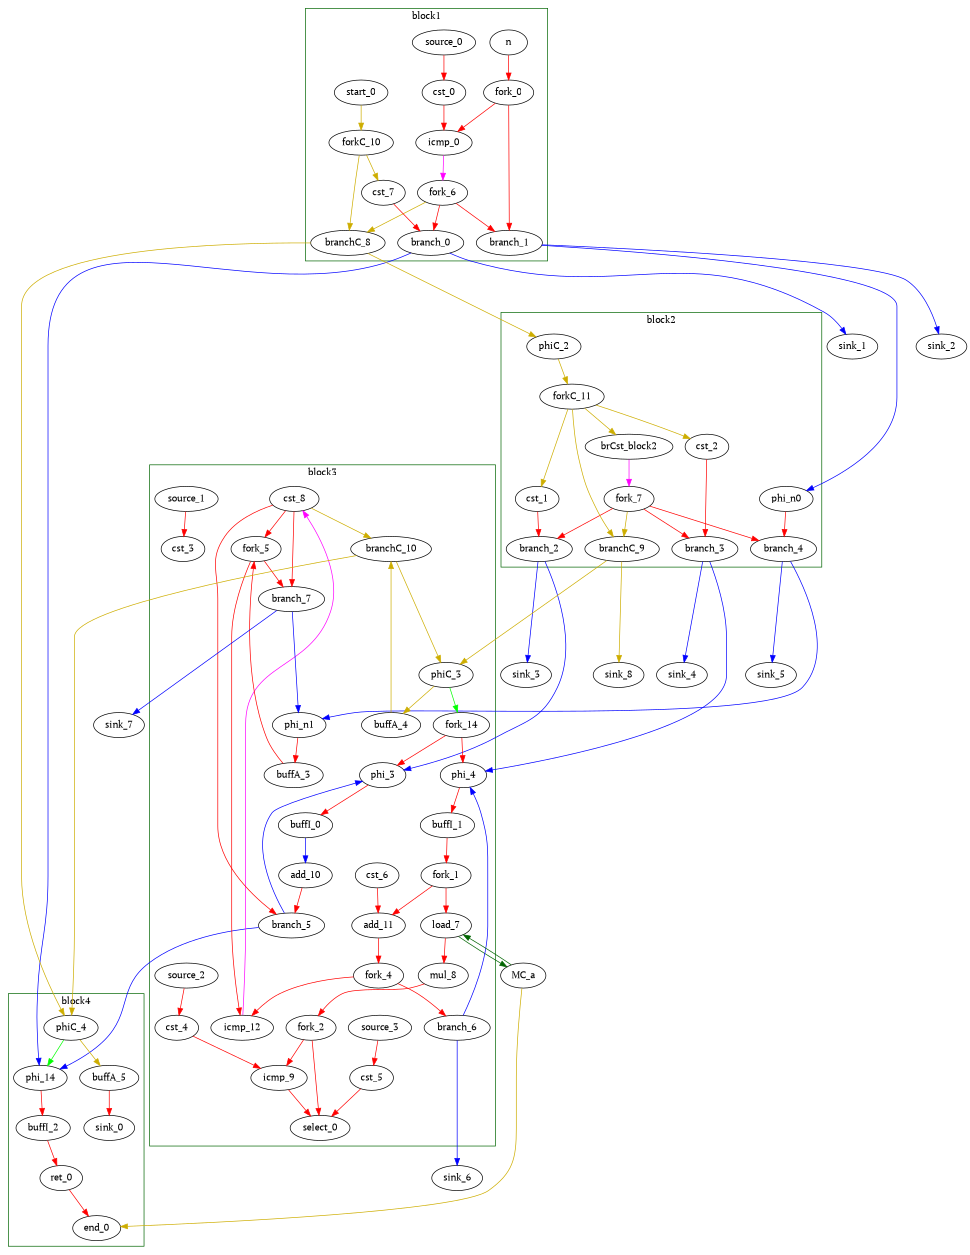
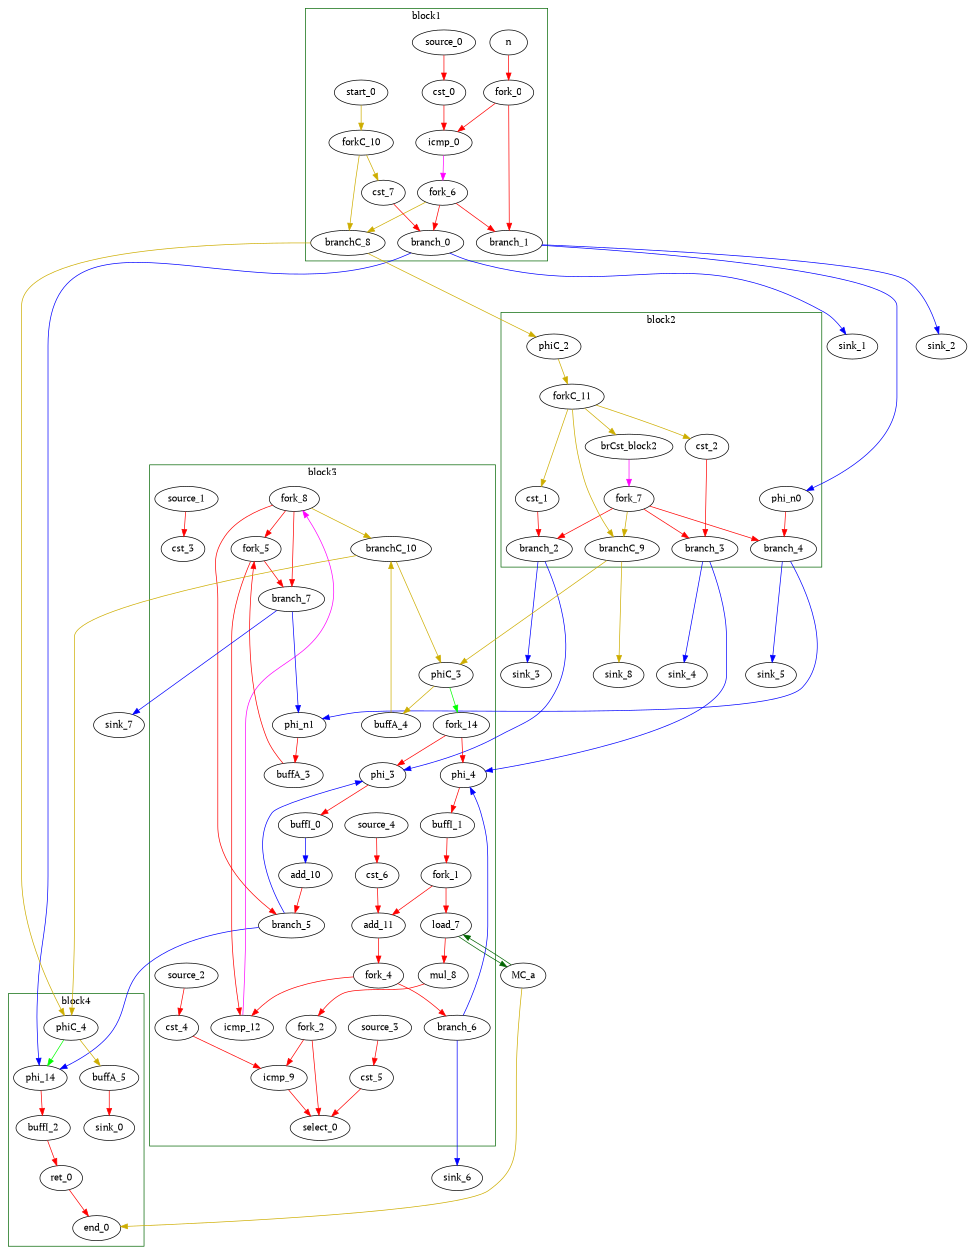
node "cst_8": label "cst_8" -> "fork_8"
node "source_4": added
